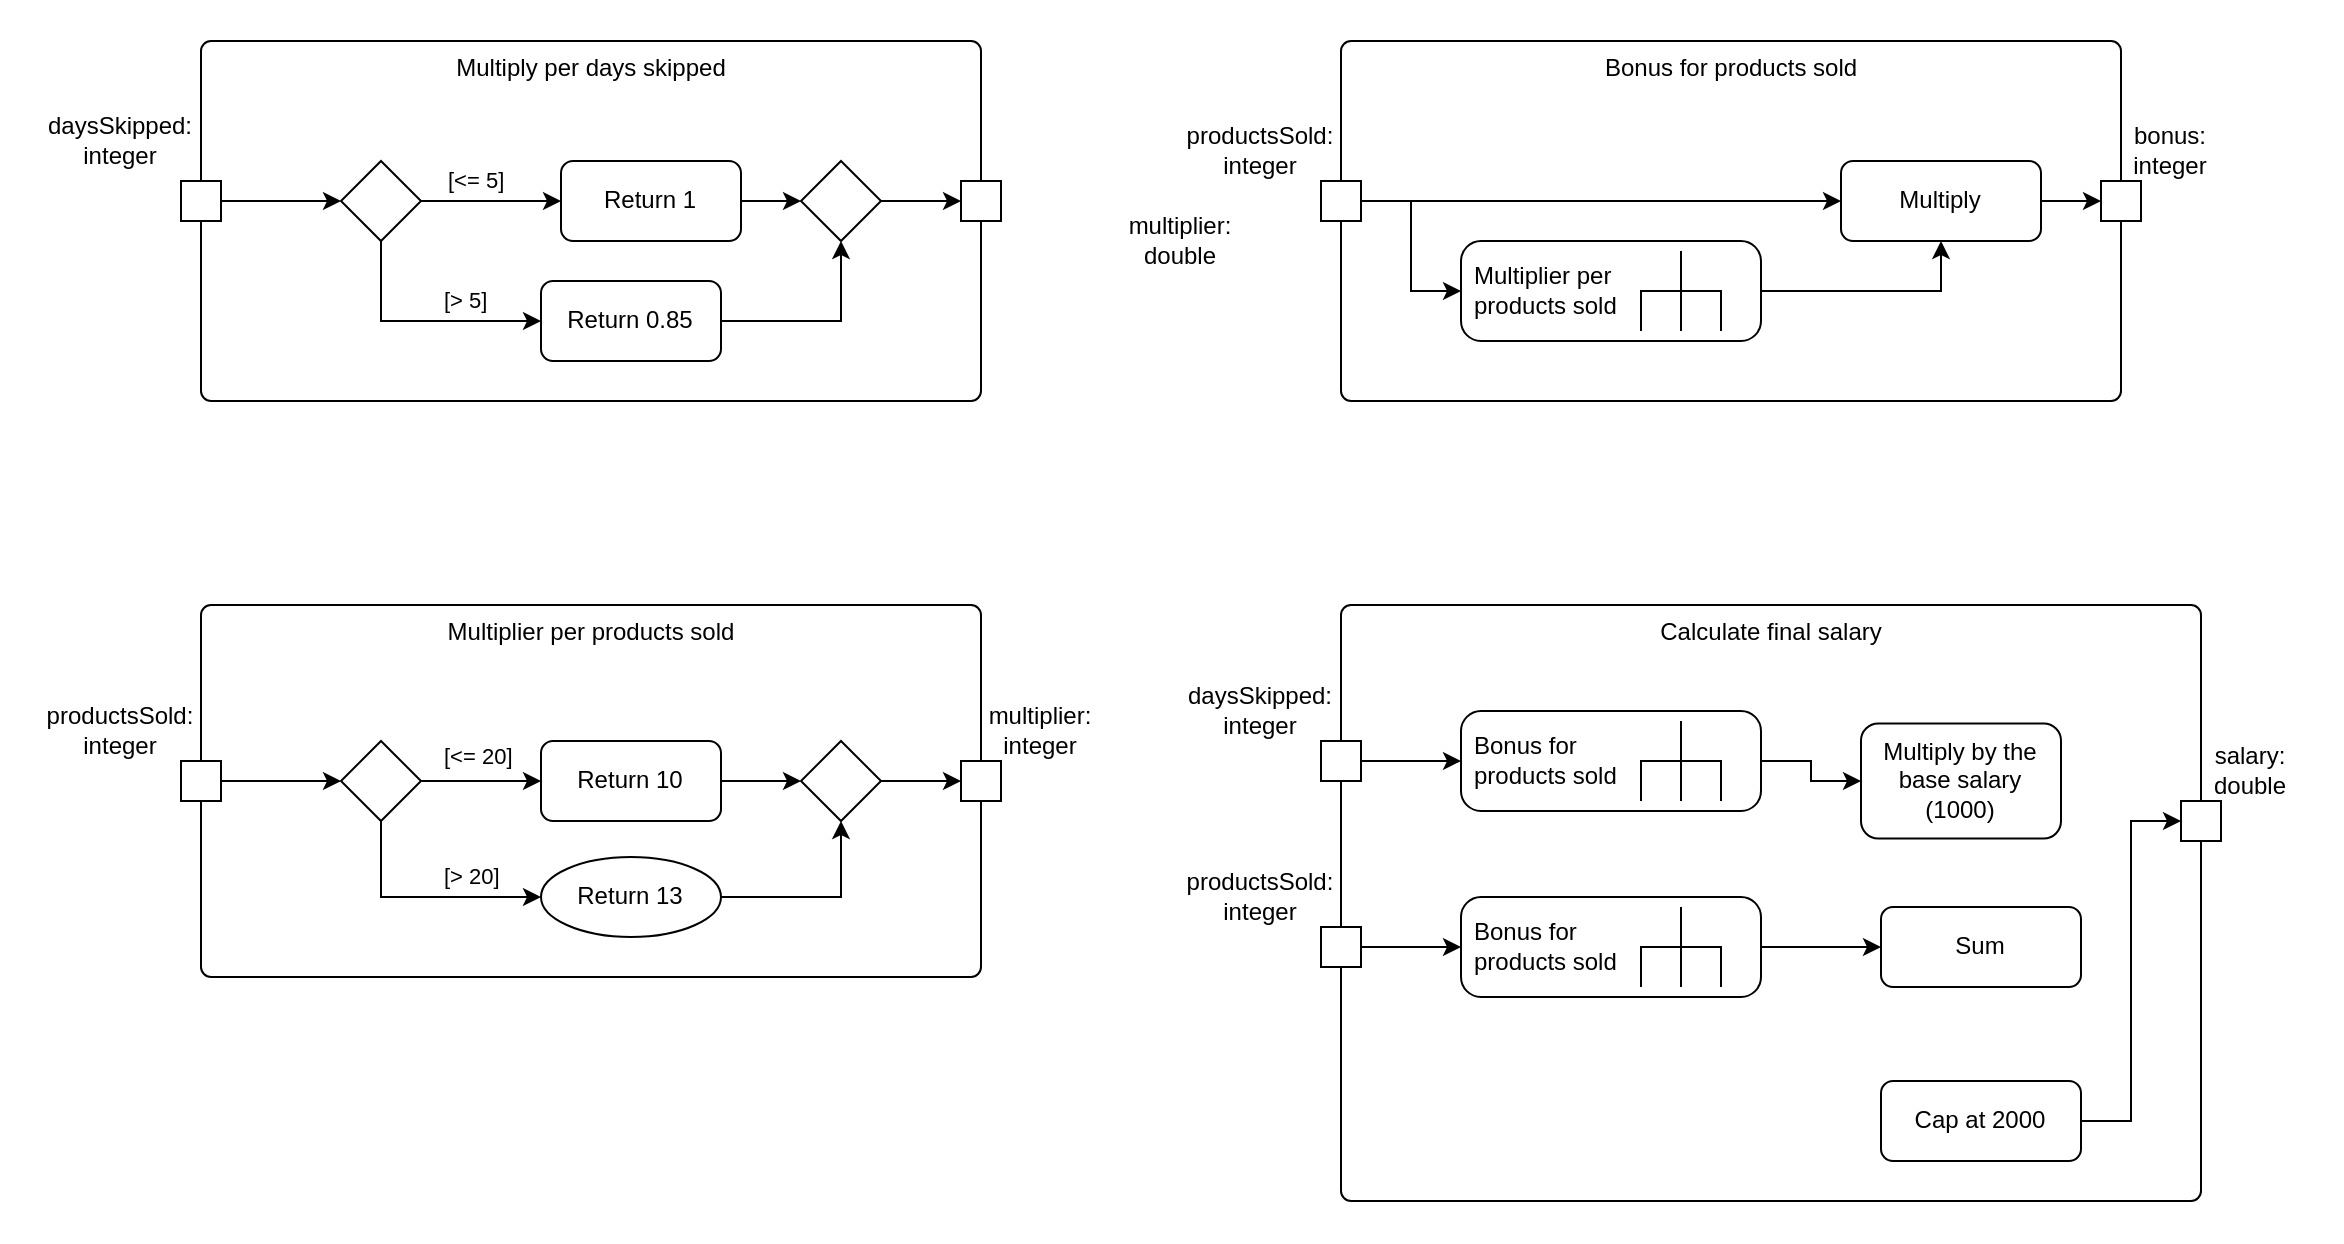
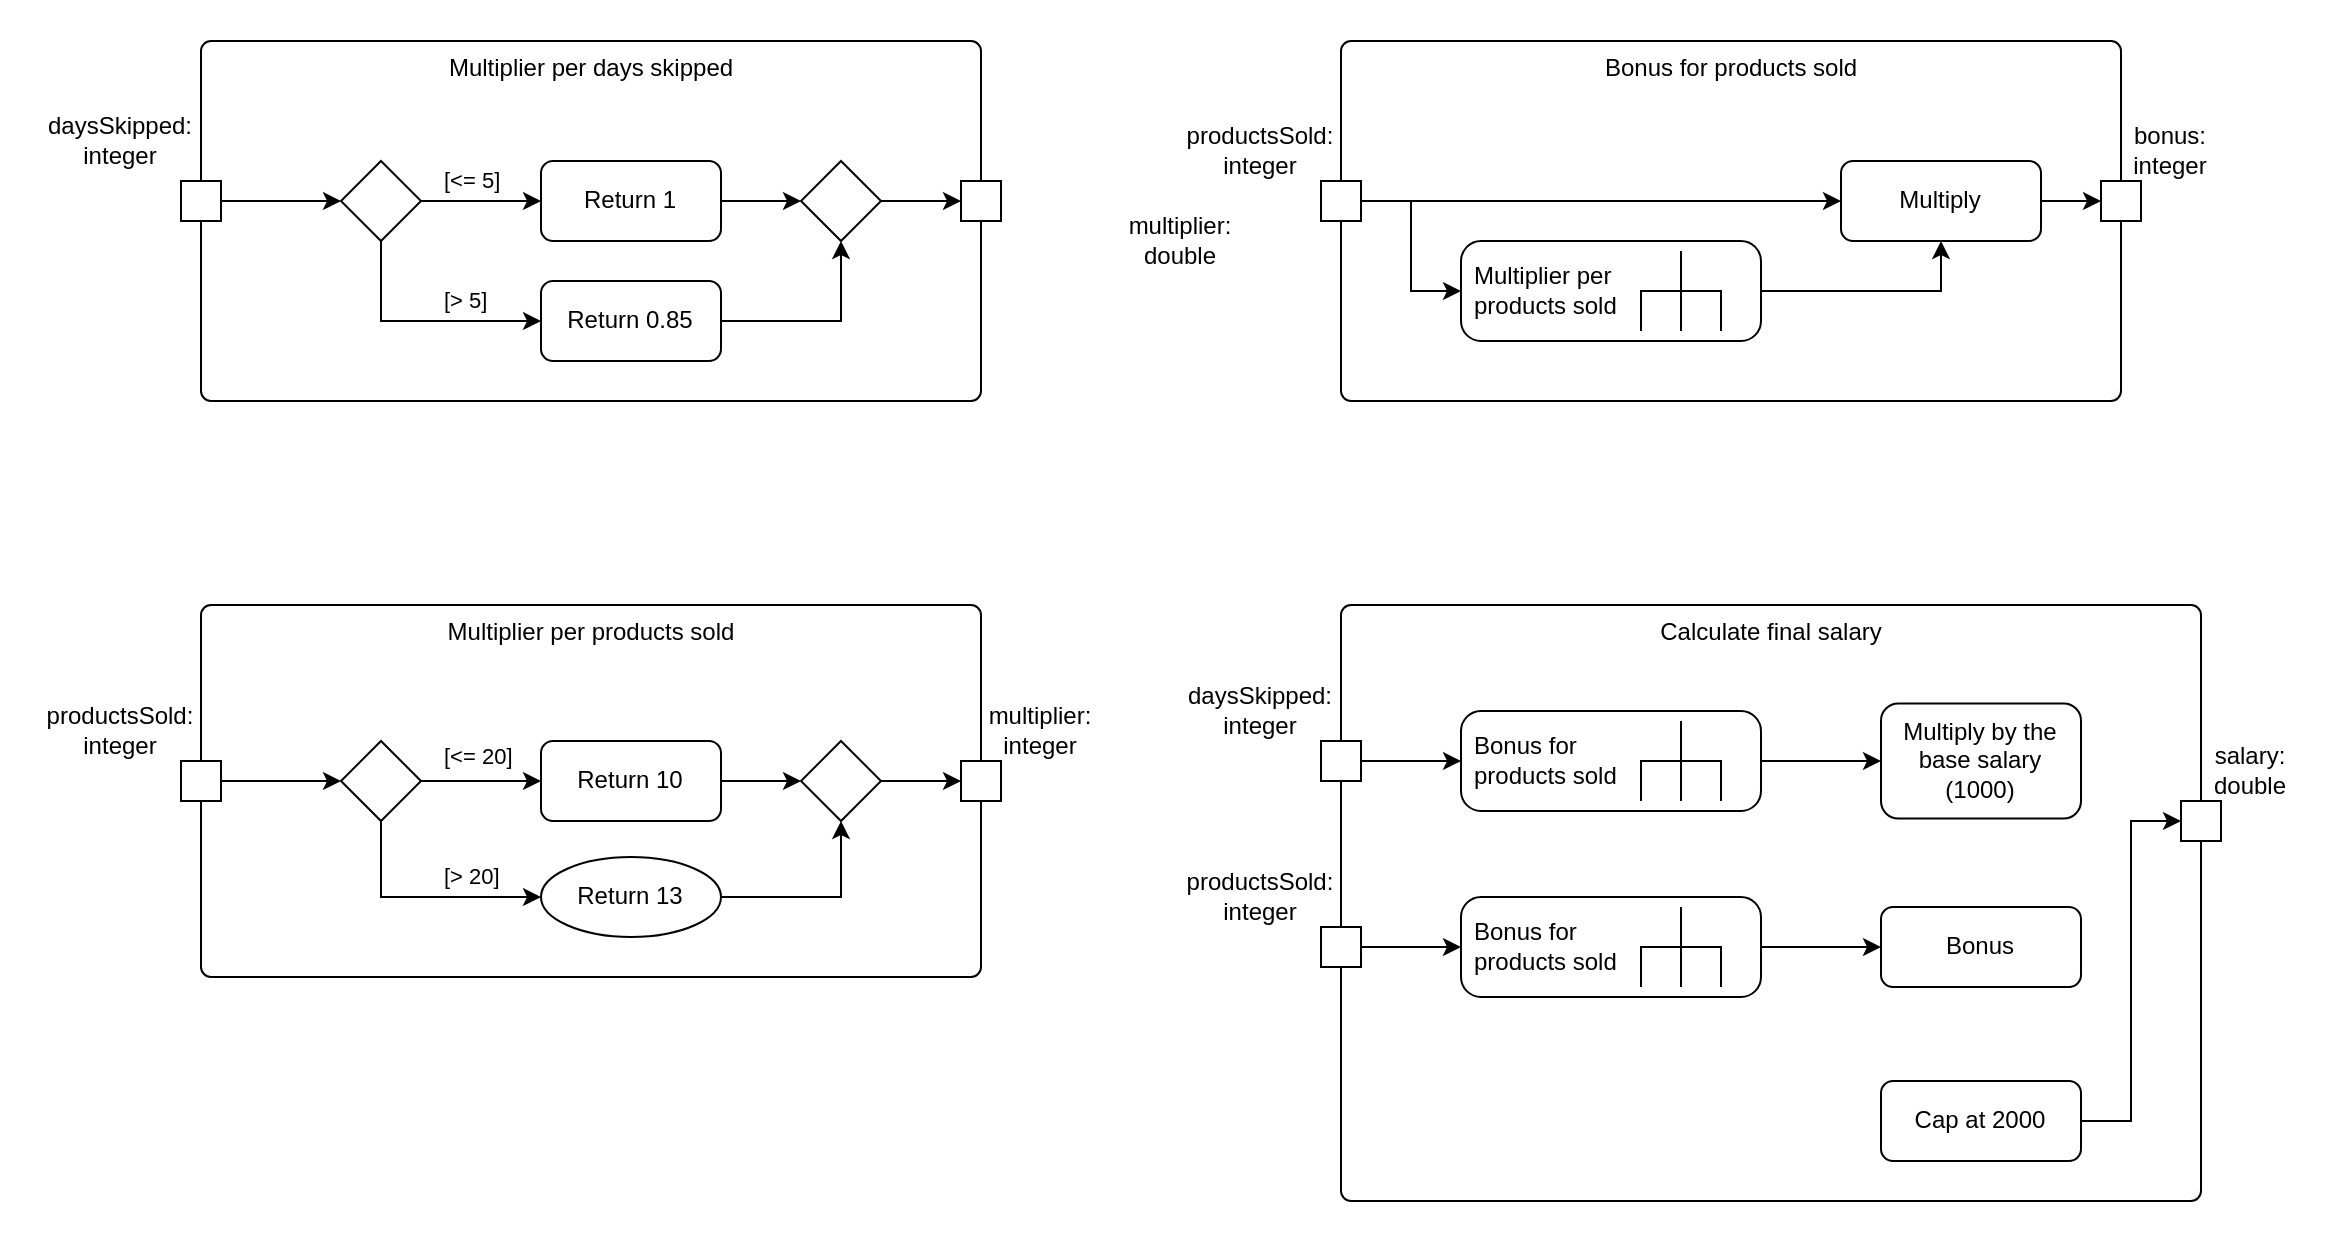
node "Multiply per days skipped": label "Multiply per days skipped" -> "Multiplier per days skipped"
node "Return 1": moved (651, 201) -> (631, 201)
node "Multiply by the base salary (1000)": moved (1961, 781) -> (1981, 761)
node "Sum": label "Sum" -> "Bonus"
